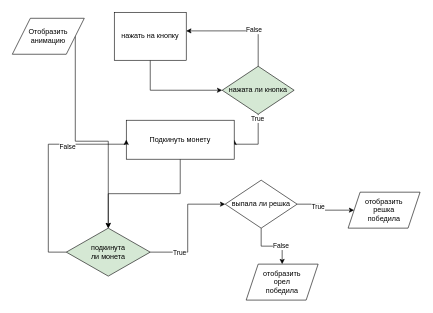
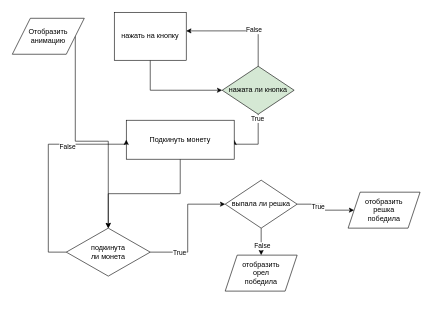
node "подкинута ли монета": fillcolor #d5e8d4 -> #ffffff
node "отобразить орел победила": moved (282, 282) -> (261, 273)
